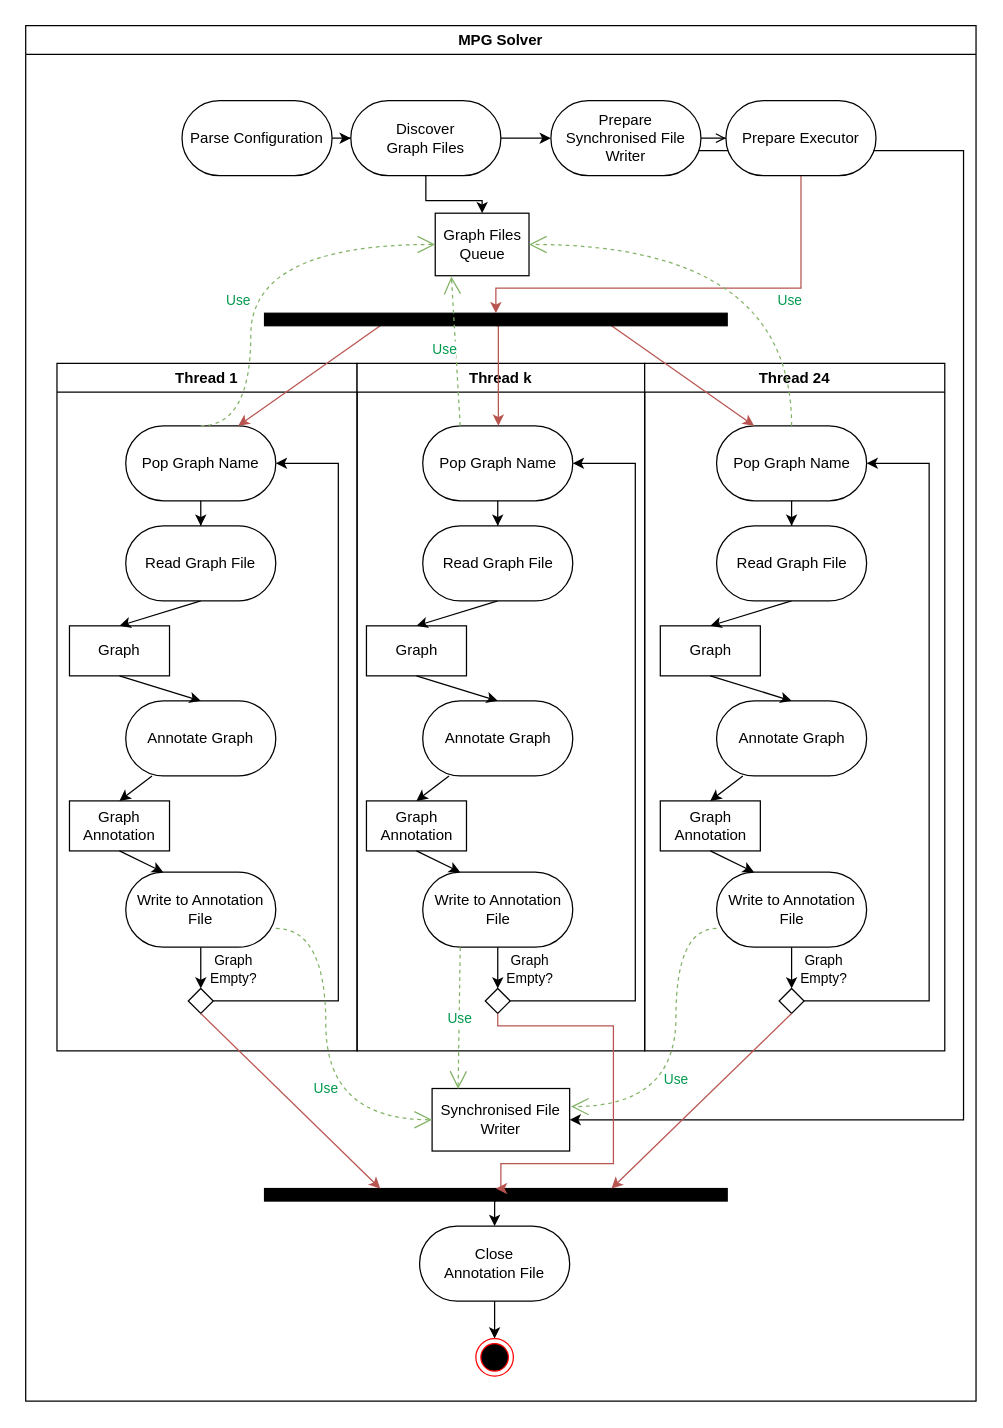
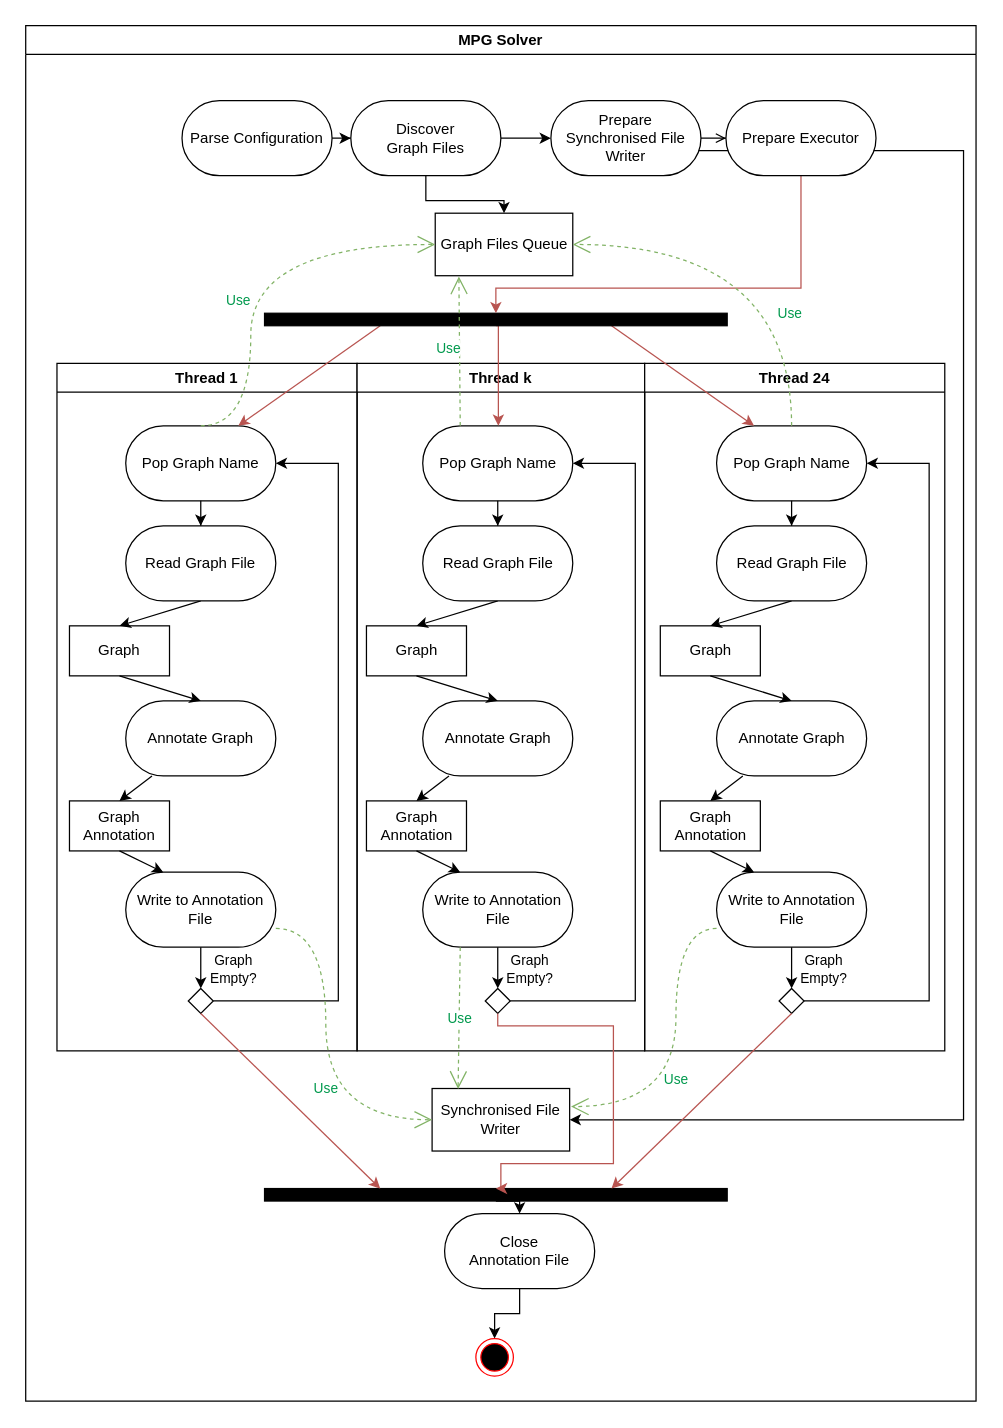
node "Graph Files Queue": size 94x63 -> 138x63
node "Close Annotation File": moved (494, 1263) -> (519, 1251)
